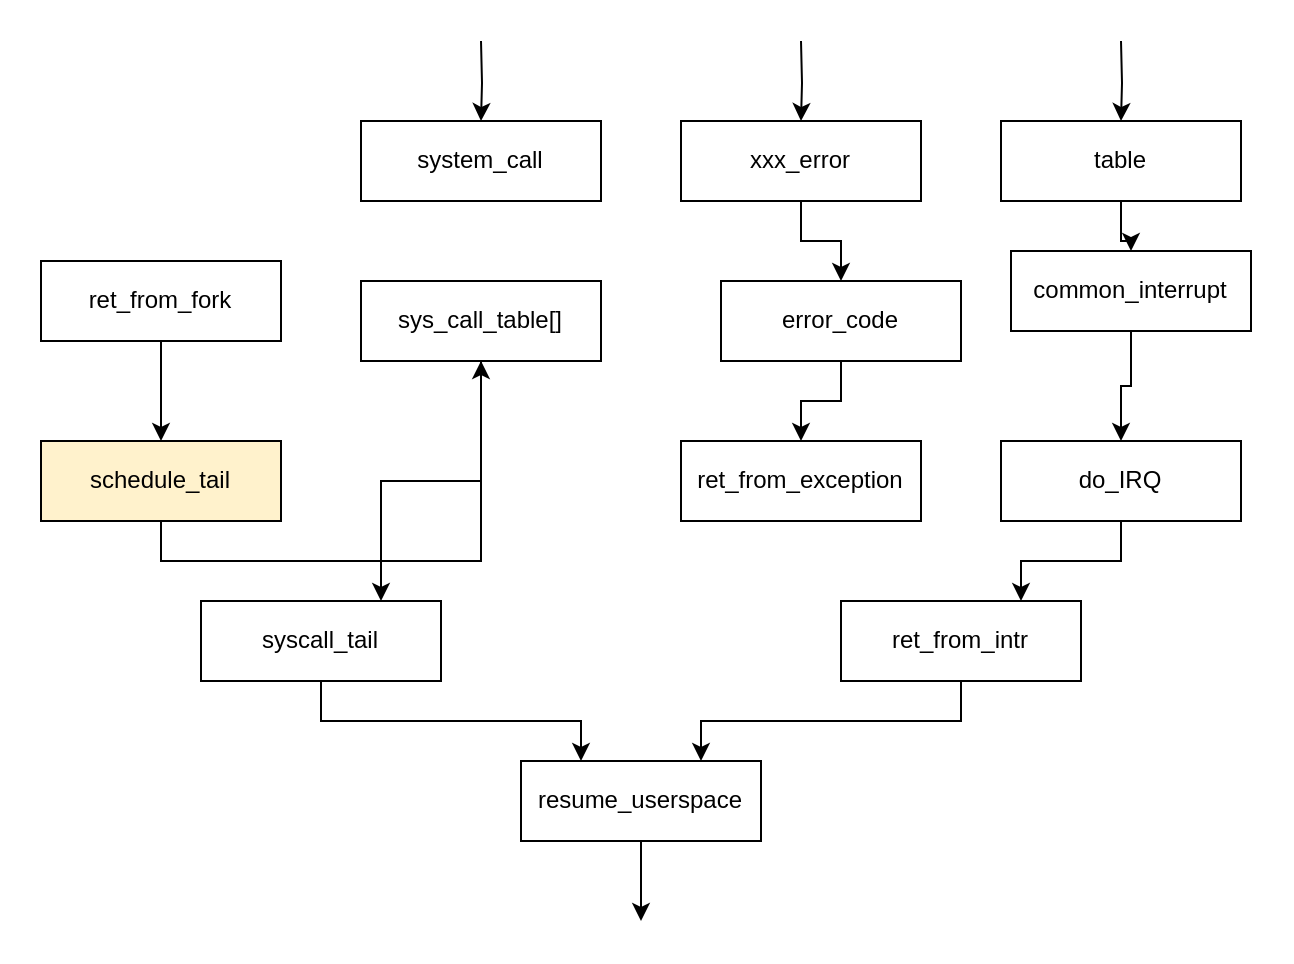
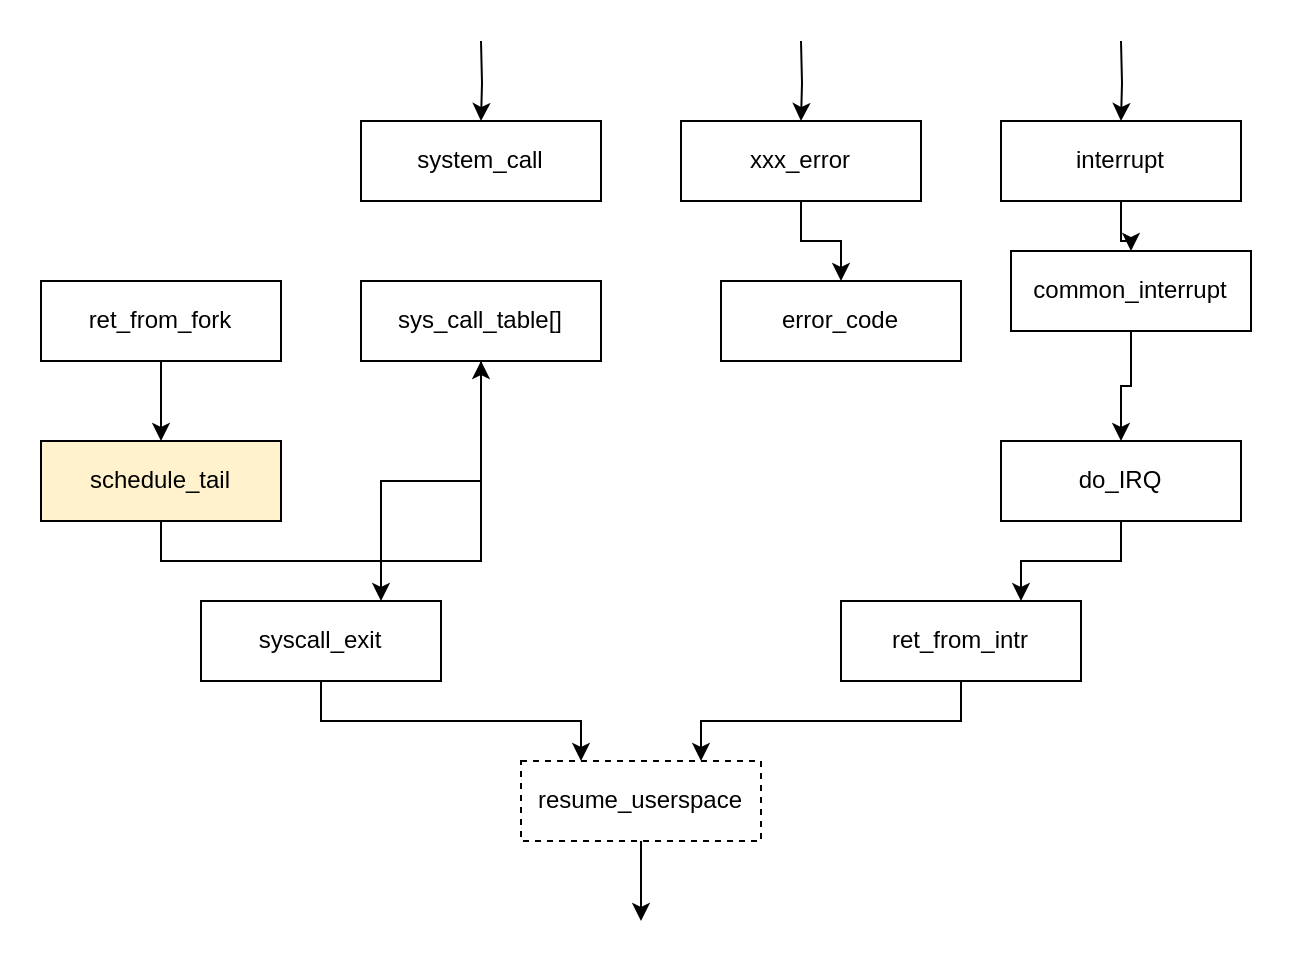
node "table": label "table" -> "interrupt"
node "ret_from_fork": moved (161, 301) -> (161, 321)
edge "error_code" -> "ret_from_exception": removed
node "ret_from_exception": removed
node "syscall_tail": label "syscall_tail" -> "syscall_exit"
node "resume_userspace": style solid -> dashed
